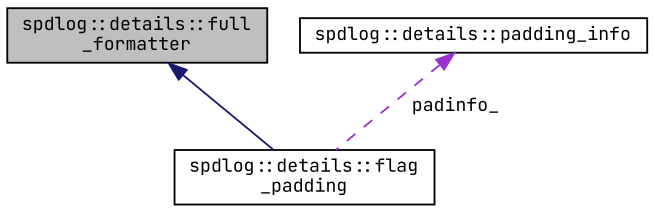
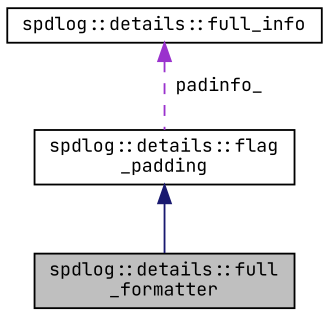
node "spdlog::details::padding_info": label "spdlog::details::padding_info" -> "spdlog::details::full_info"
edge "spdlog::details::flag _padding" -> "spdlog::details::full _formatter": reversed
